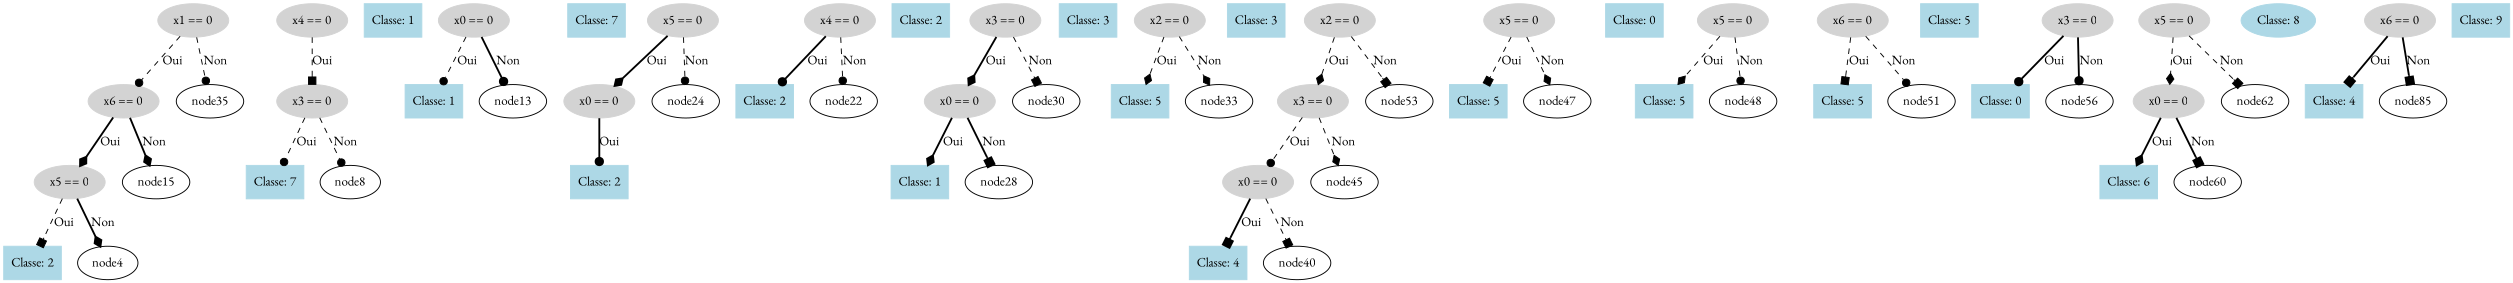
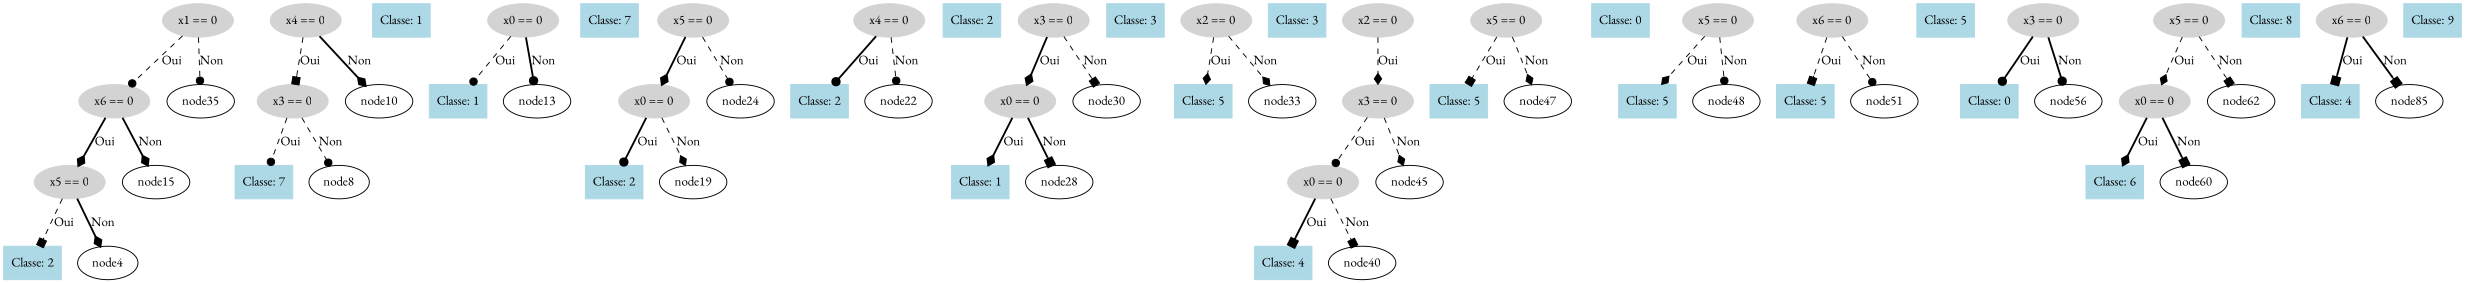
node "Classe: 8": shape ellipse -> box
node "node10": added
node "node53": removed
node "node19": added
